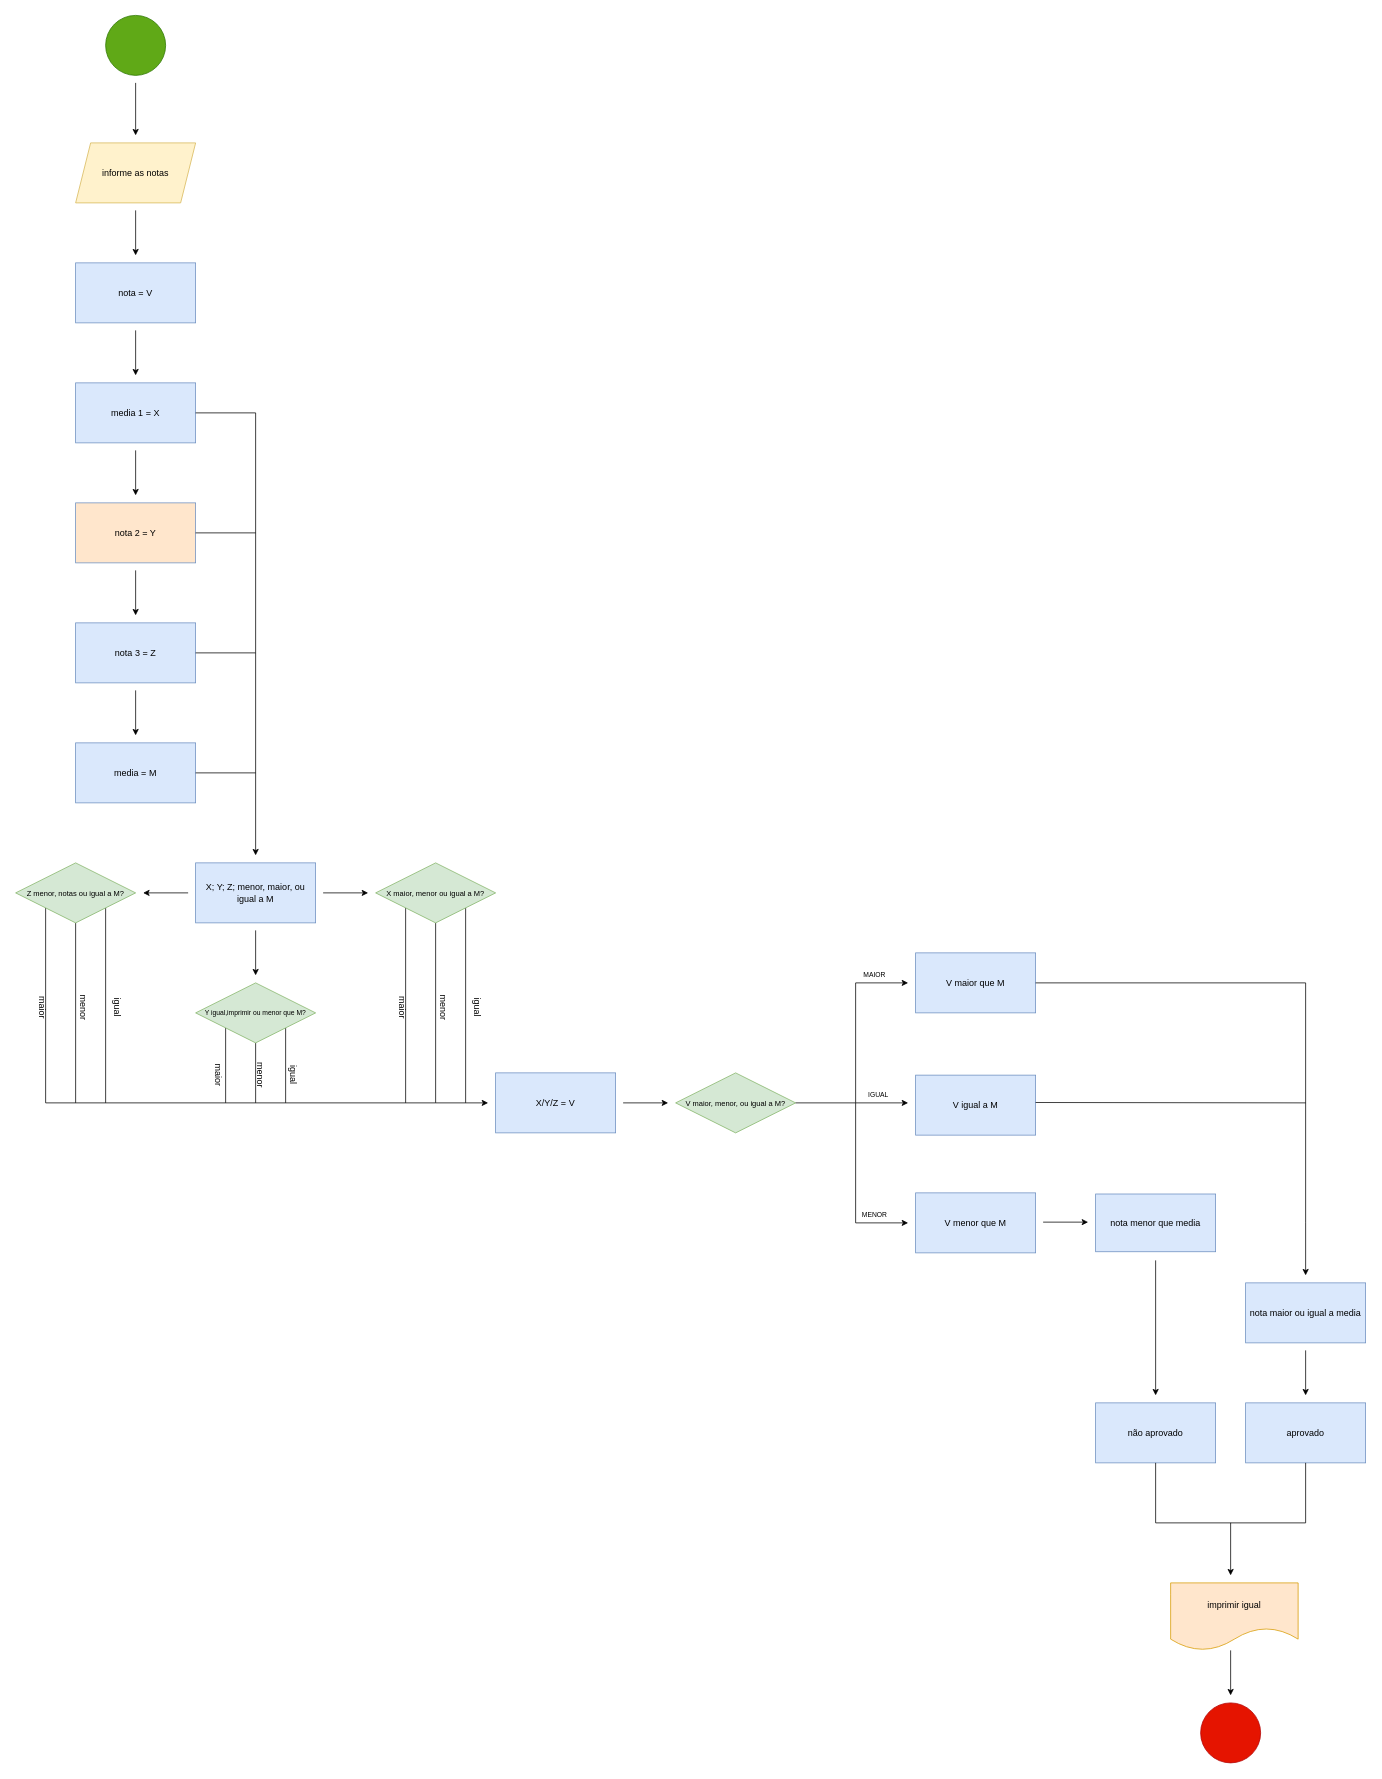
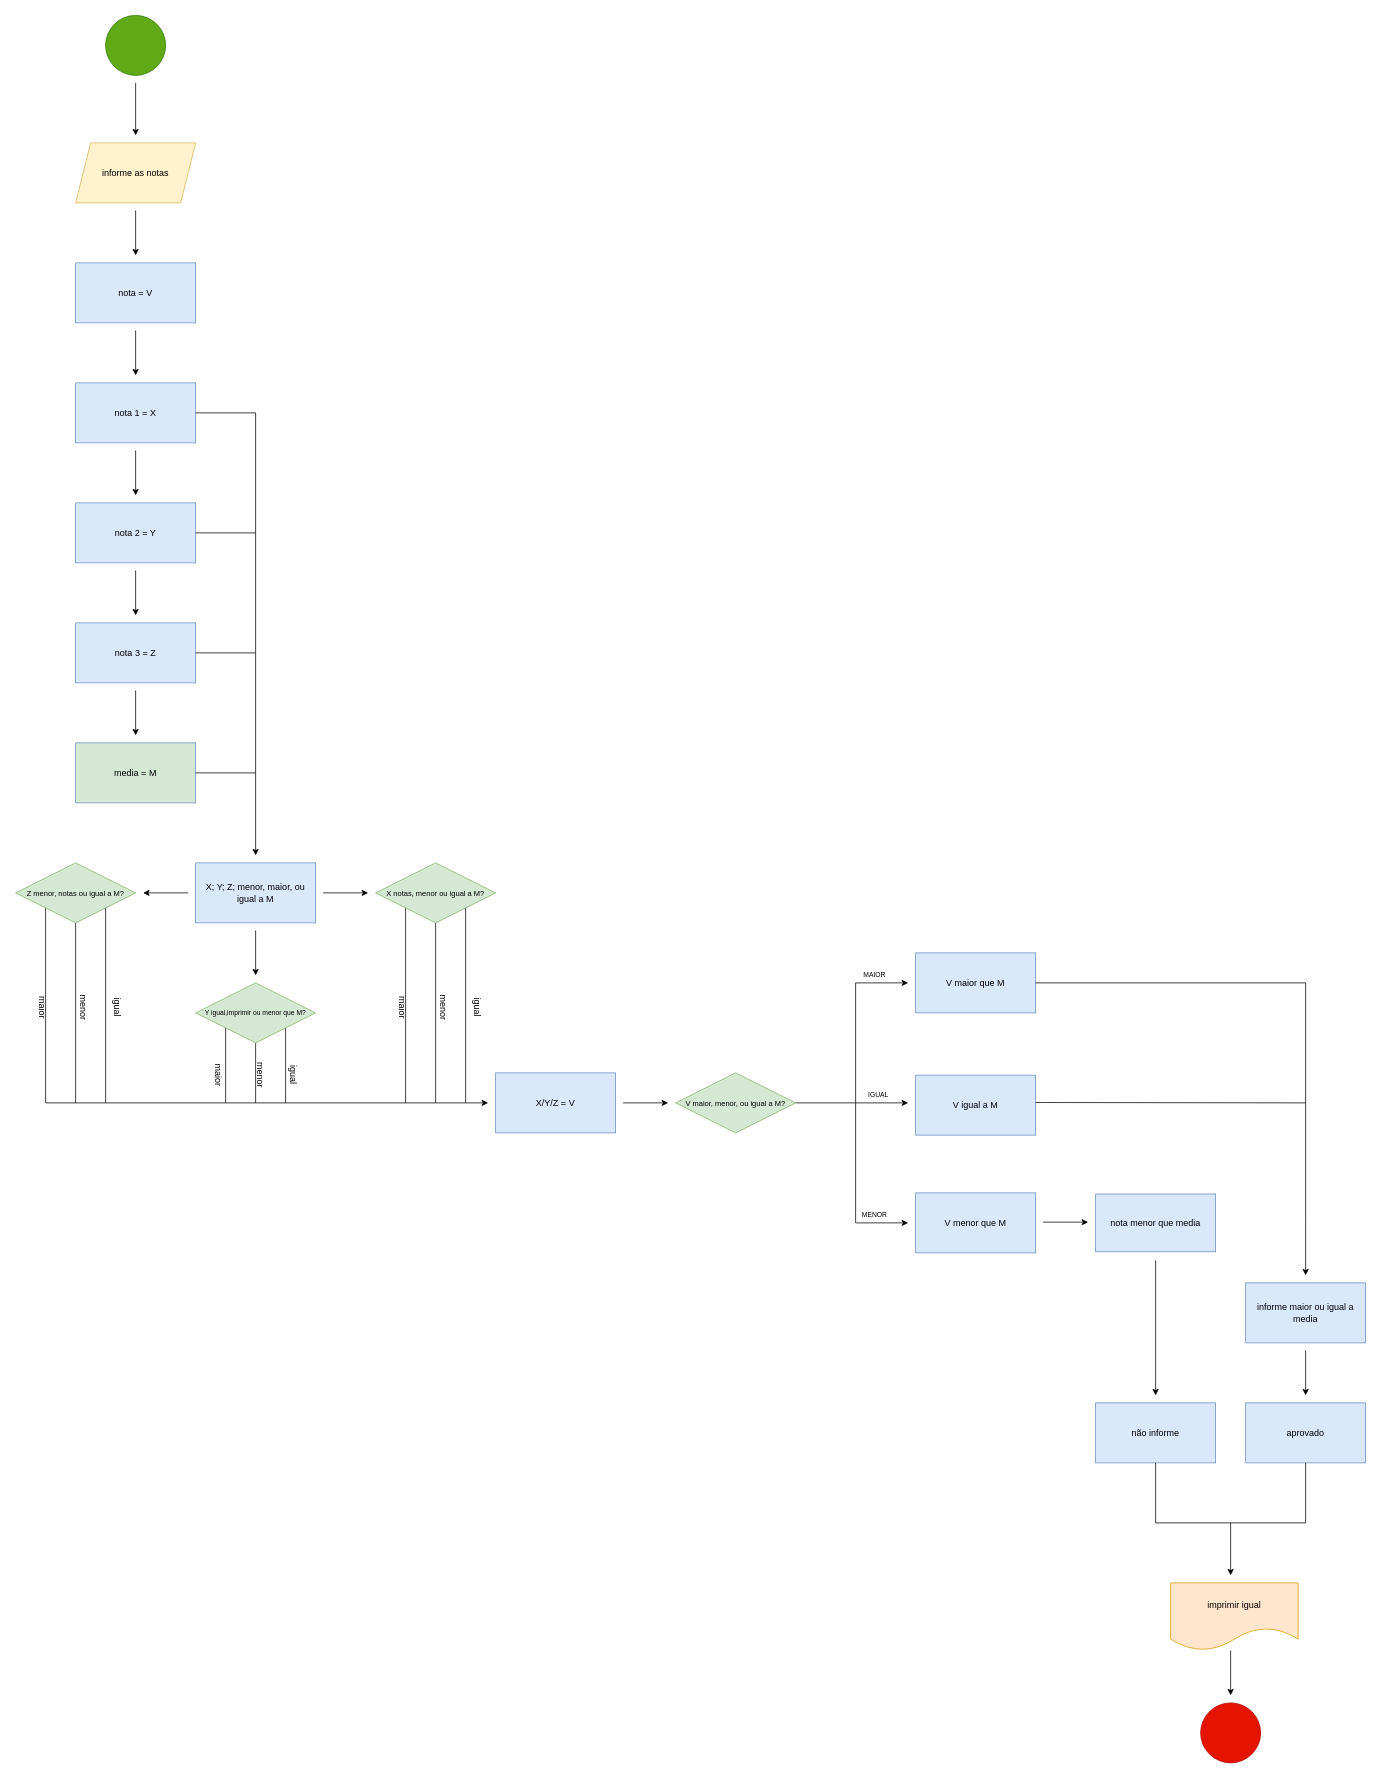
node "media 1 = X": label "media 1 = X" -> "nota 1 = X"
node "nota 2 = Y": fillcolor #ffe6cc -> #dae8fc
node "media = M": fillcolor #dae8fc -> #d5e8d4
node "X maior, menor ou igual a M?": label "X maior, menor ou igual a M?" -> "X notas, menor ou igual a M?"
node "nota maior ou igual a media": label "nota maior ou igual a media" -> "informe maior ou igual a media"
node "não aprovado": label "não aprovado" -> "não informe"
